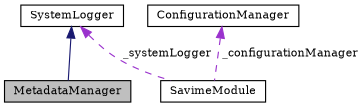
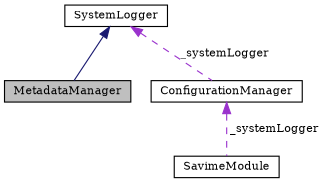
edge "SavimeModule" -> "ConfigurationManager": label " _configurationManager" -> " _systemLogger"
edge "SavimeModule" -> "SystemLogger": now "ConfigurationManager" -> "SystemLogger"
